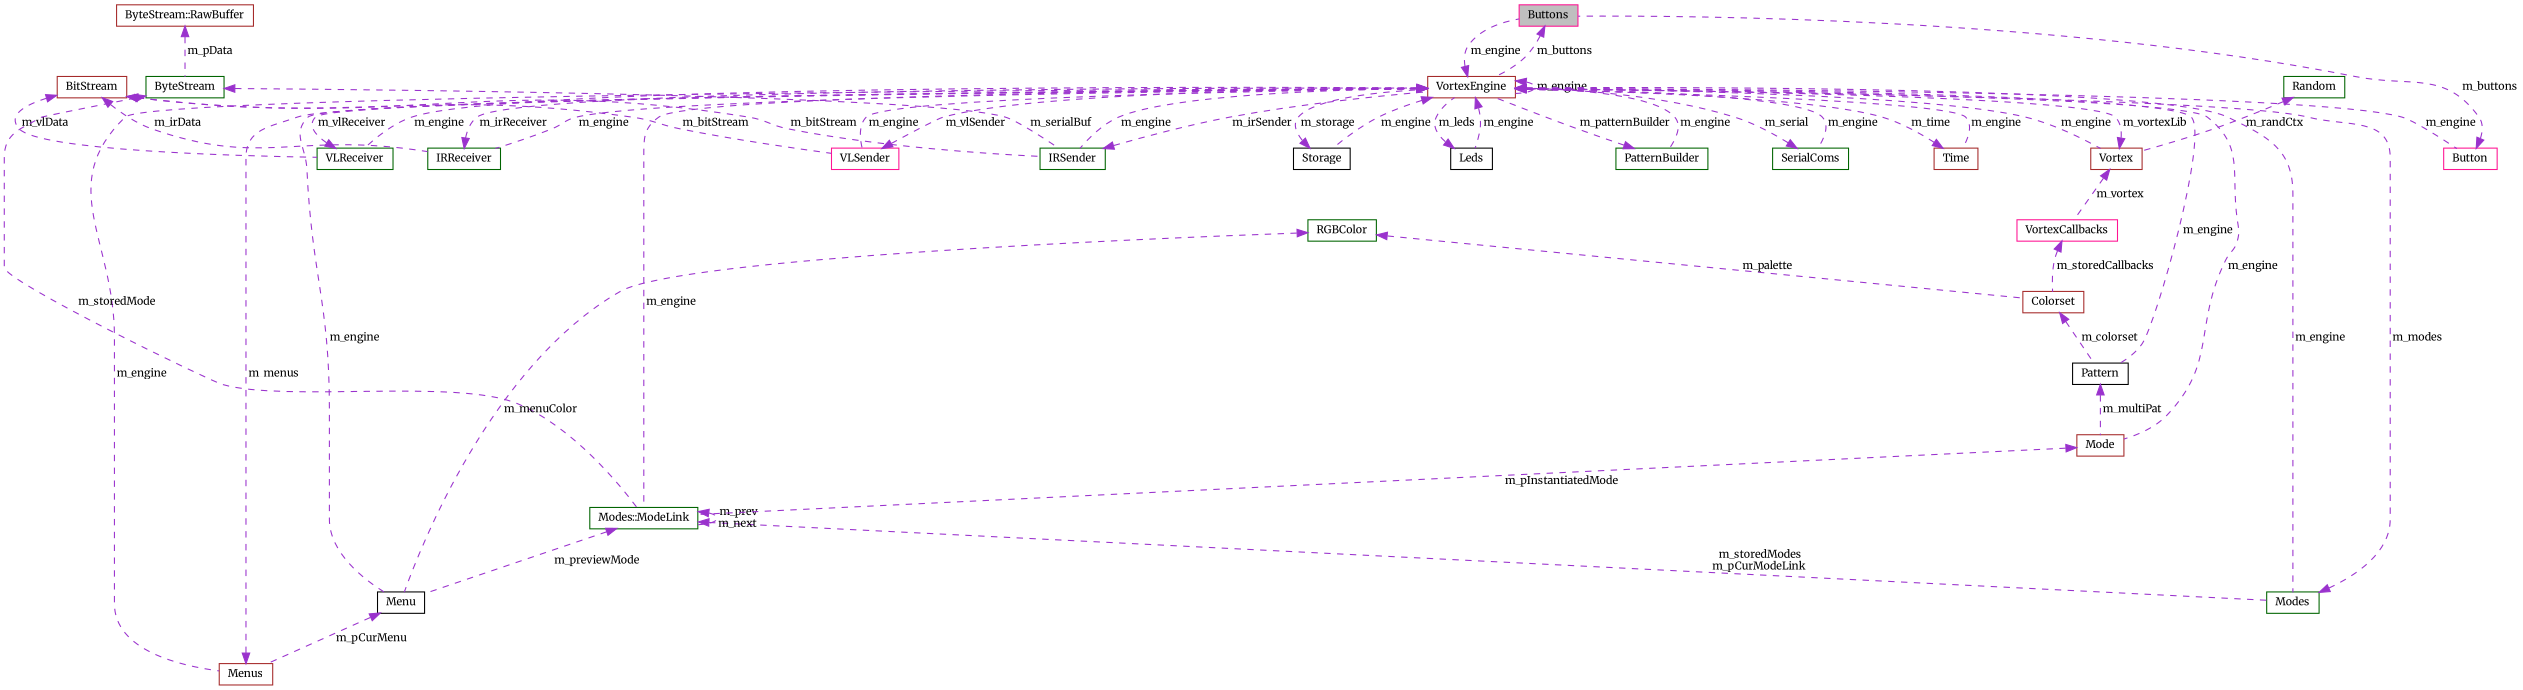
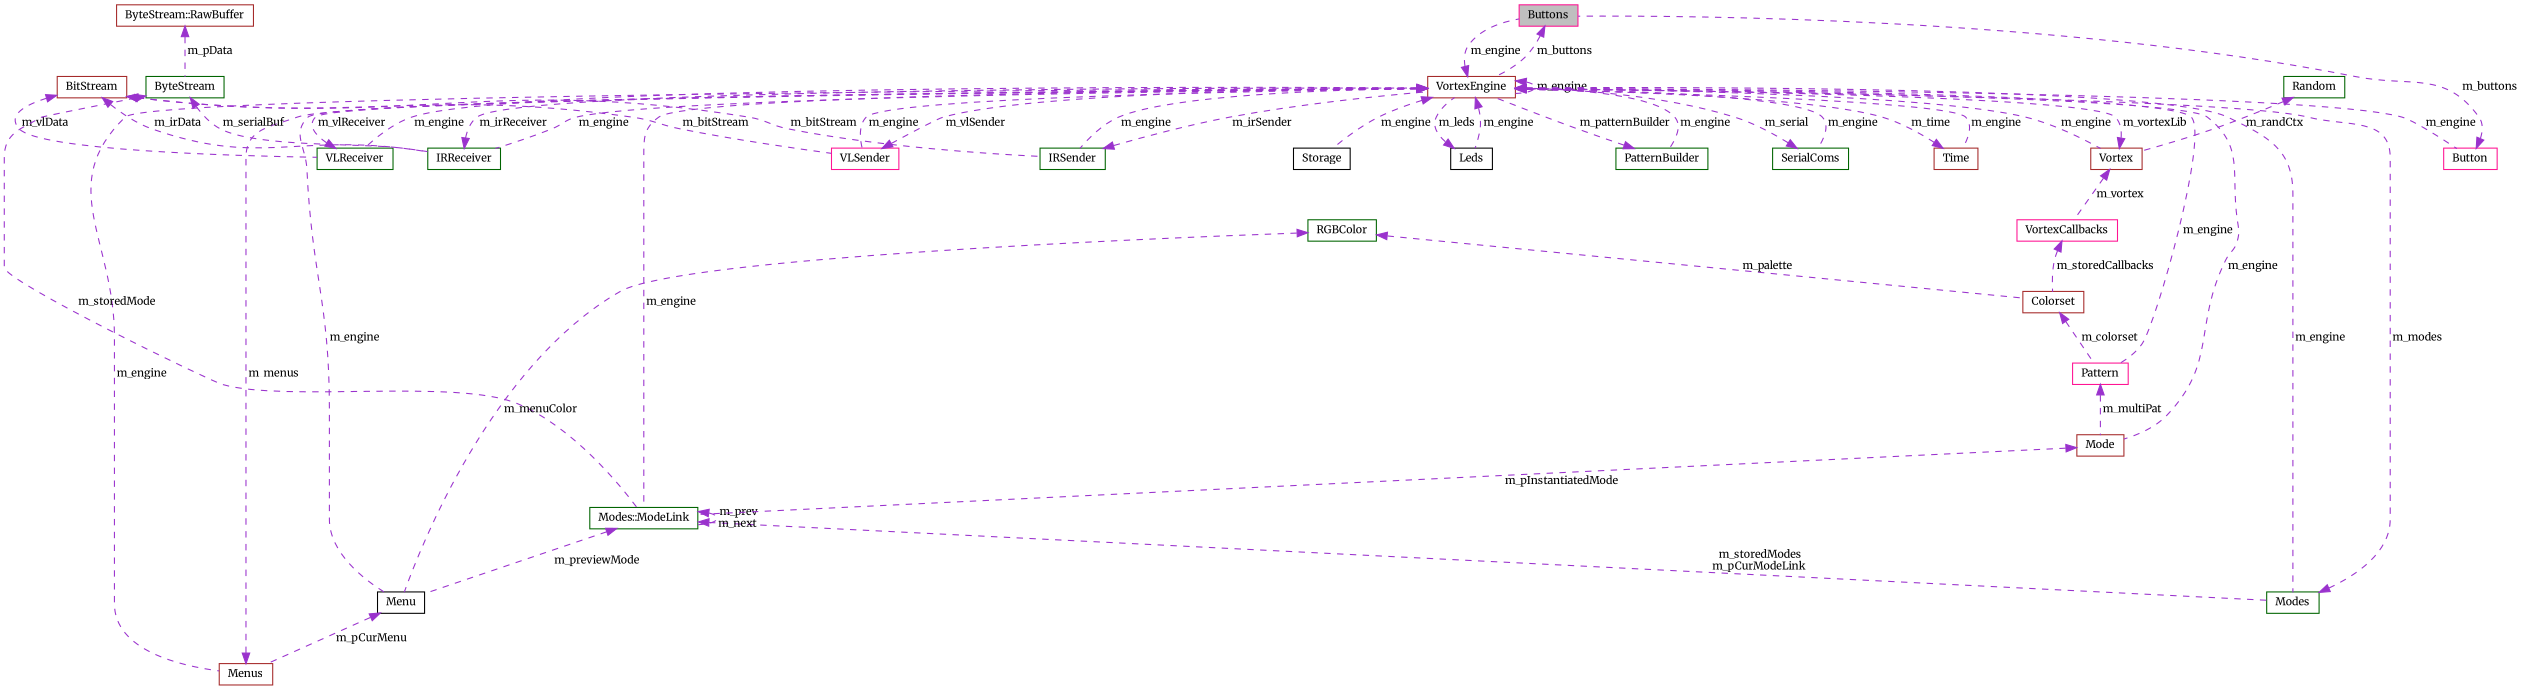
edge "IRSender" -> "ByteStream": now "IRReceiver" -> "ByteStream"
edge "VortexEngine" -> "Storage": removed, label "m_storage"
node "Pattern": color black -> deeppink
